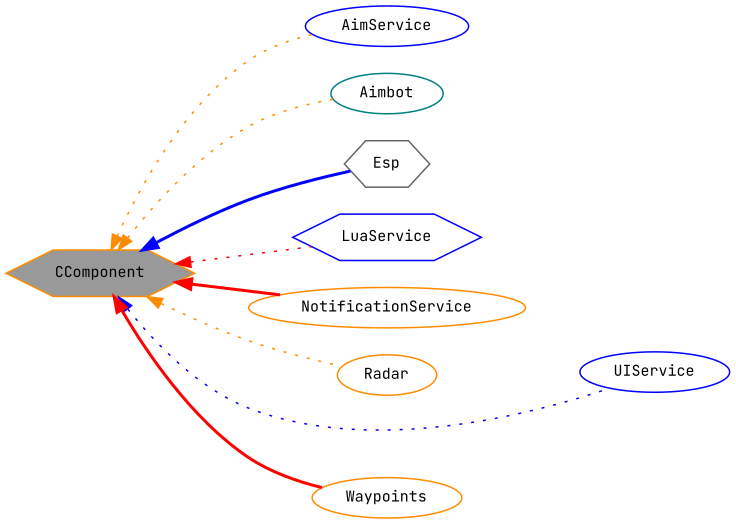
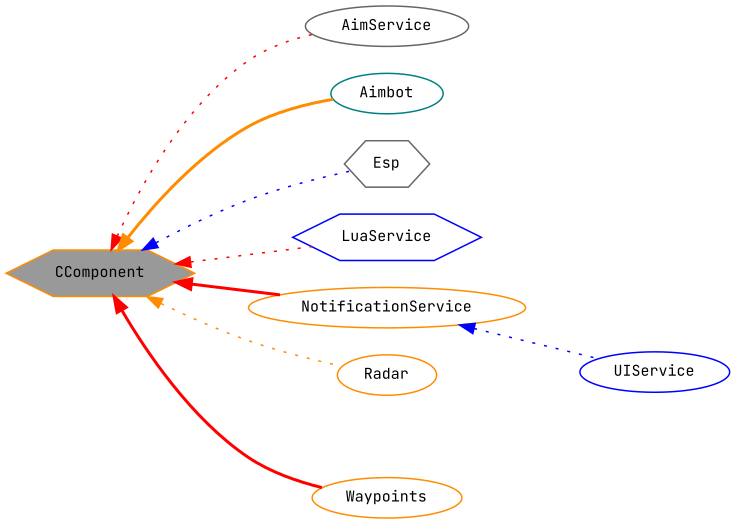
node "AimService": color blue -> gray40
edge "AimService" -> "CComponent": color darkorange -> red
edge "Aimbot" -> "CComponent": style dotted -> bold
edge "Esp" -> "CComponent": style bold -> dotted
edge "UIService" -> "CComponent": now "UIService" -> "NotificationService"
